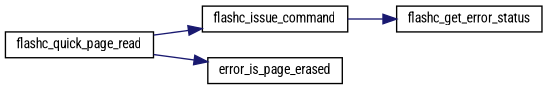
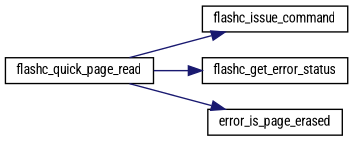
edge "flashc_issue_command" -> "flashc_get_error_status": now "flashc_quick_page_read" -> "flashc_get_error_status"
